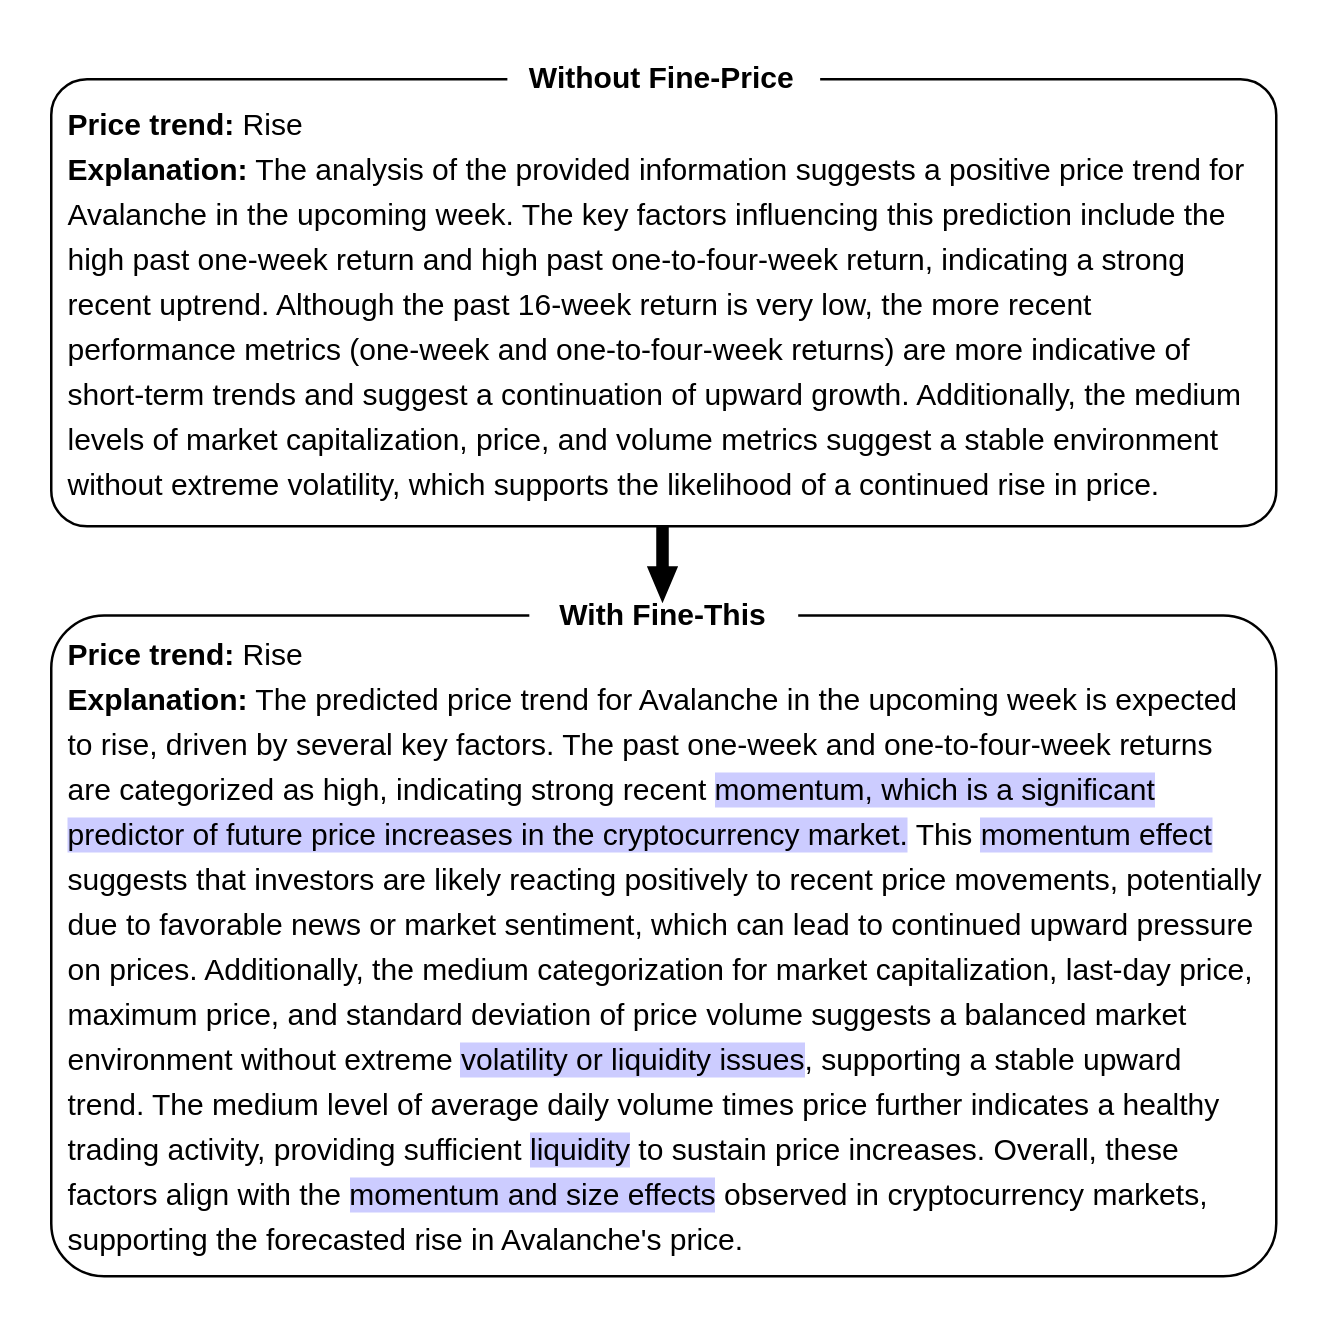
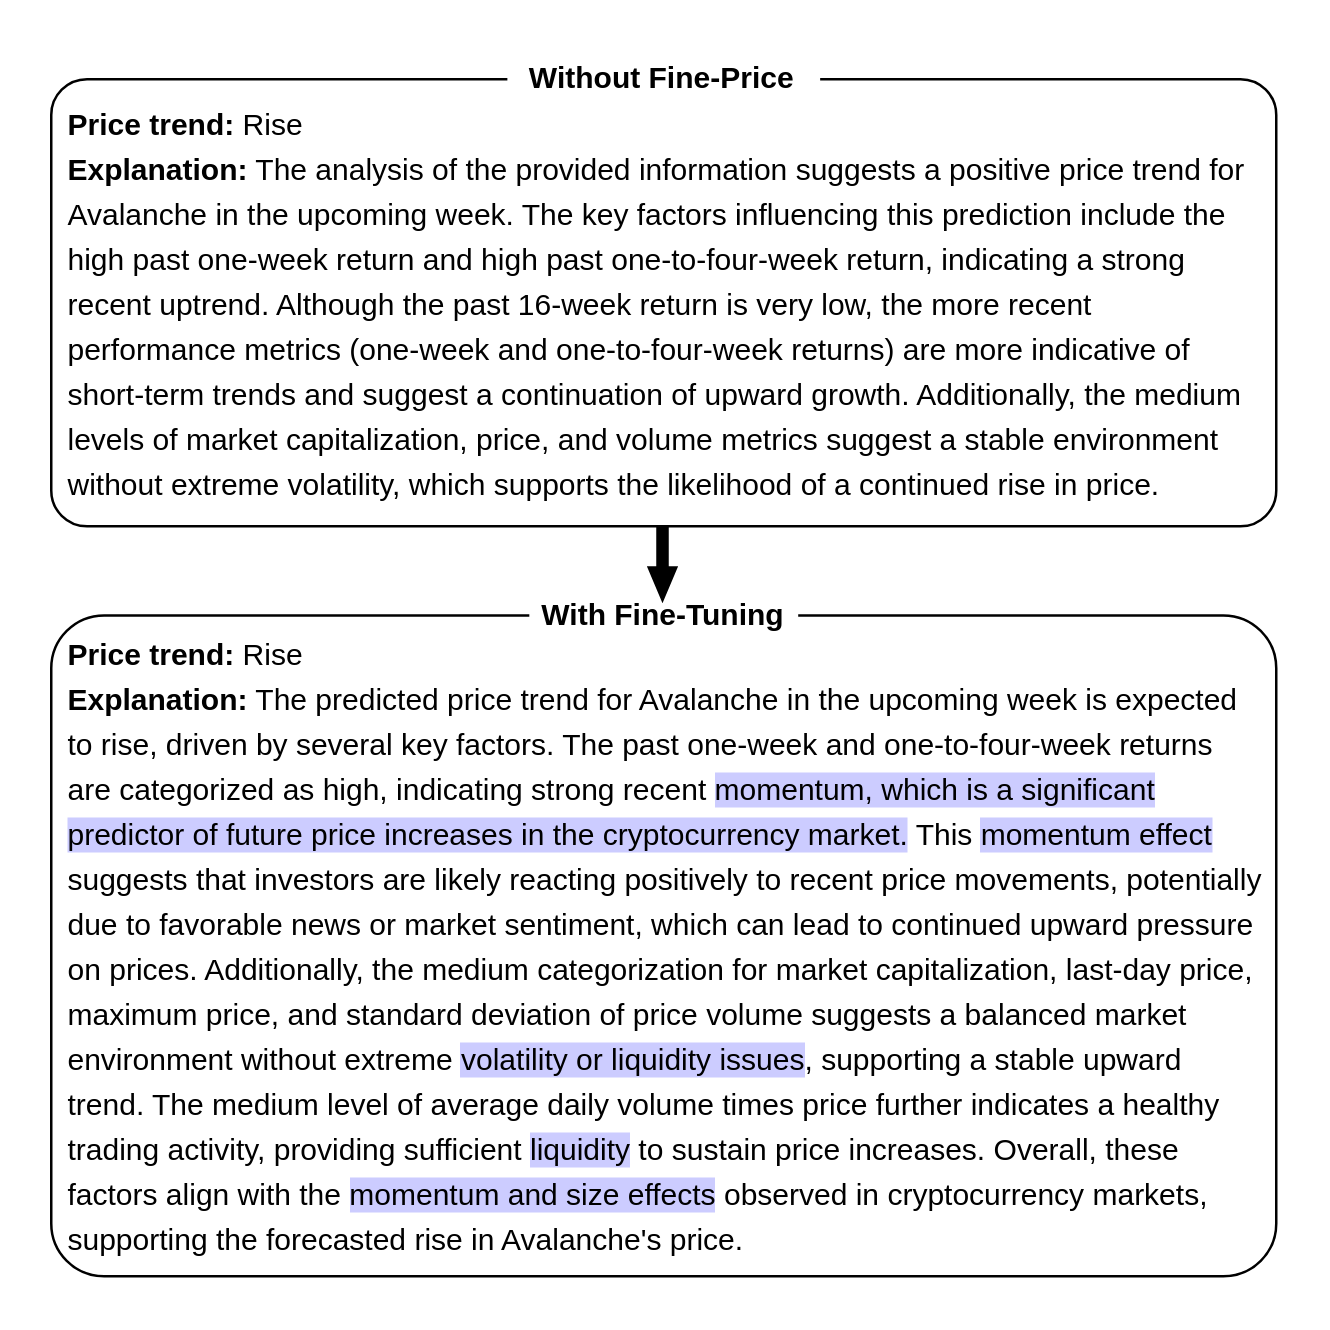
node "With Fine-This": label "With Fine-This" -> "With Fine-Tuning"
